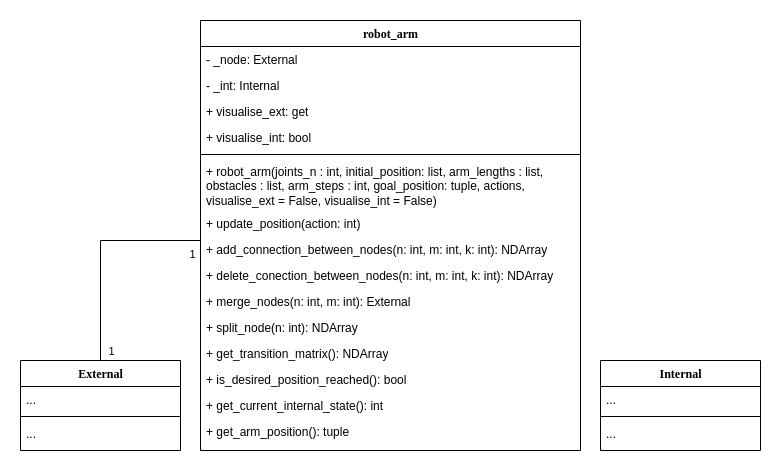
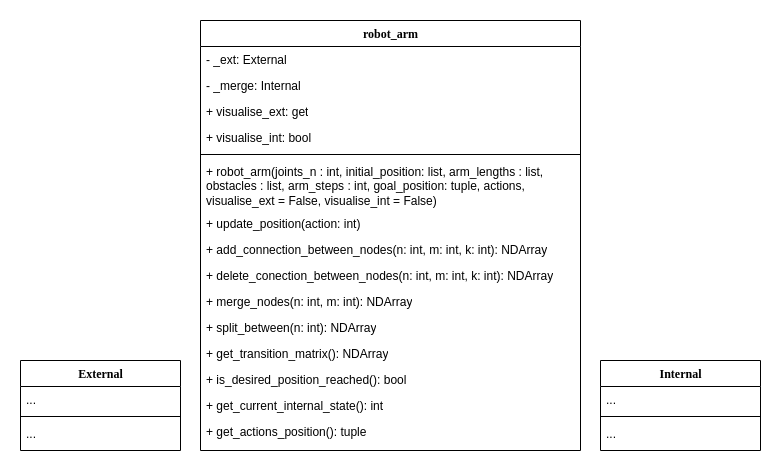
node "- _node: External": label "- _node: External" -> "- _ext: External"
node "- _int: Internal": label "- _int: Internal" -> "- _merge: Internal"
edge "robot_arm" -- "External": removed, labels "1", "1"
node "+ merge_nodes(n: int, m: int): External": label "+ merge_nodes(n: int, m: int): External" -> "+ merge_nodes(n: int, m: int): NDArray"
node "+ split_node(n: int): NDArray": label "+ split_node(n: int): NDArray" -> "+ split_between(n: int): NDArray"
node "+ get_arm_position(): tuple": label "+ get_arm_position(): tuple" -> "+ get_actions_position(): tuple"
